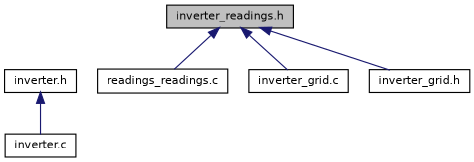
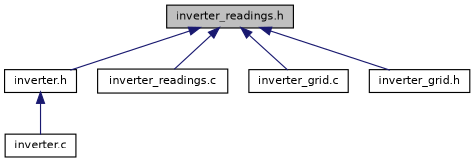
edge "inverter.h" -> "inverter_readings.h": added
node "readings_readings.c": label "readings_readings.c" -> "inverter_readings.c"
